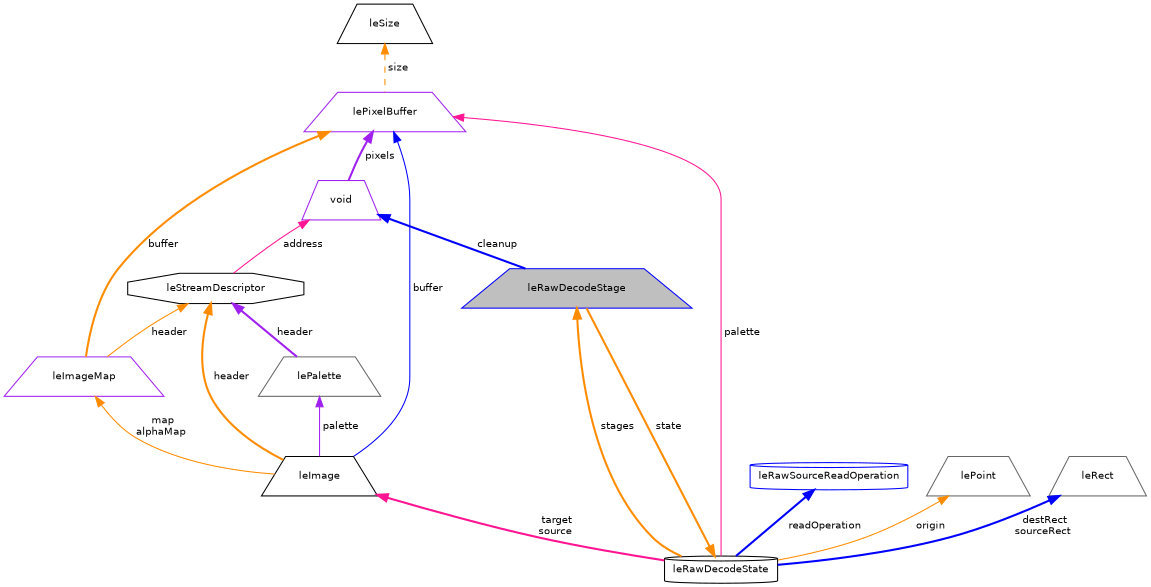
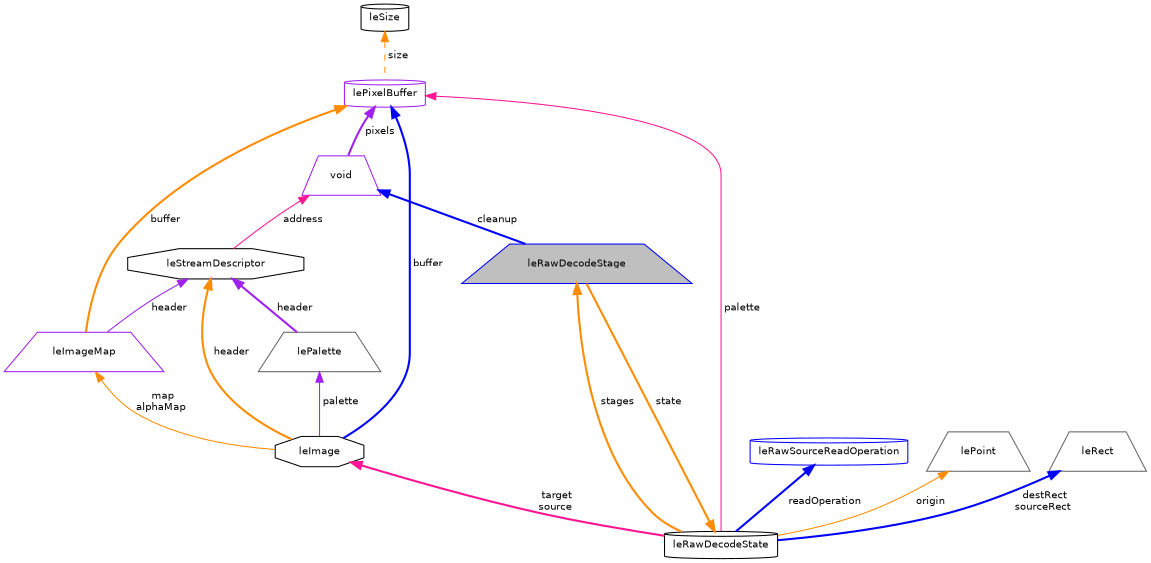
node "leSize": shape trapezium -> cylinder
node "lePixelBuffer": shape trapezium -> cylinder
edge "leImage" -> "lePixelBuffer": style solid -> bold
edge "leImageMap" -> "leStreamDescriptor": color darkorange -> purple
node "leImage": shape trapezium -> octagon
